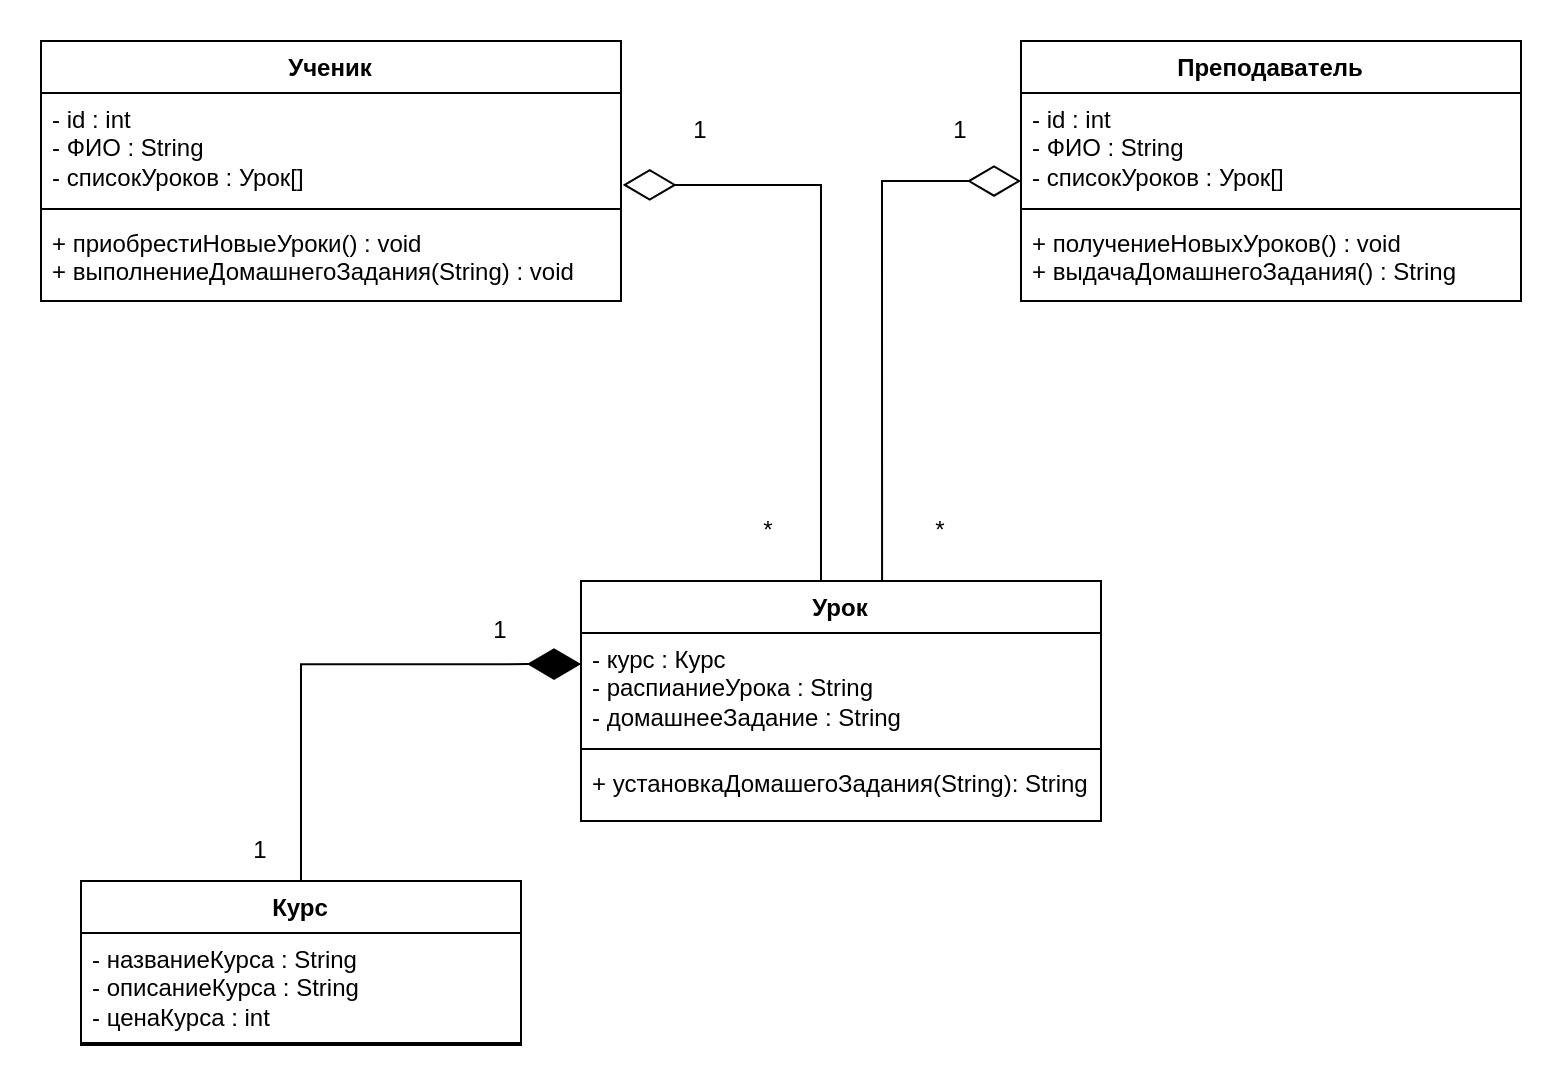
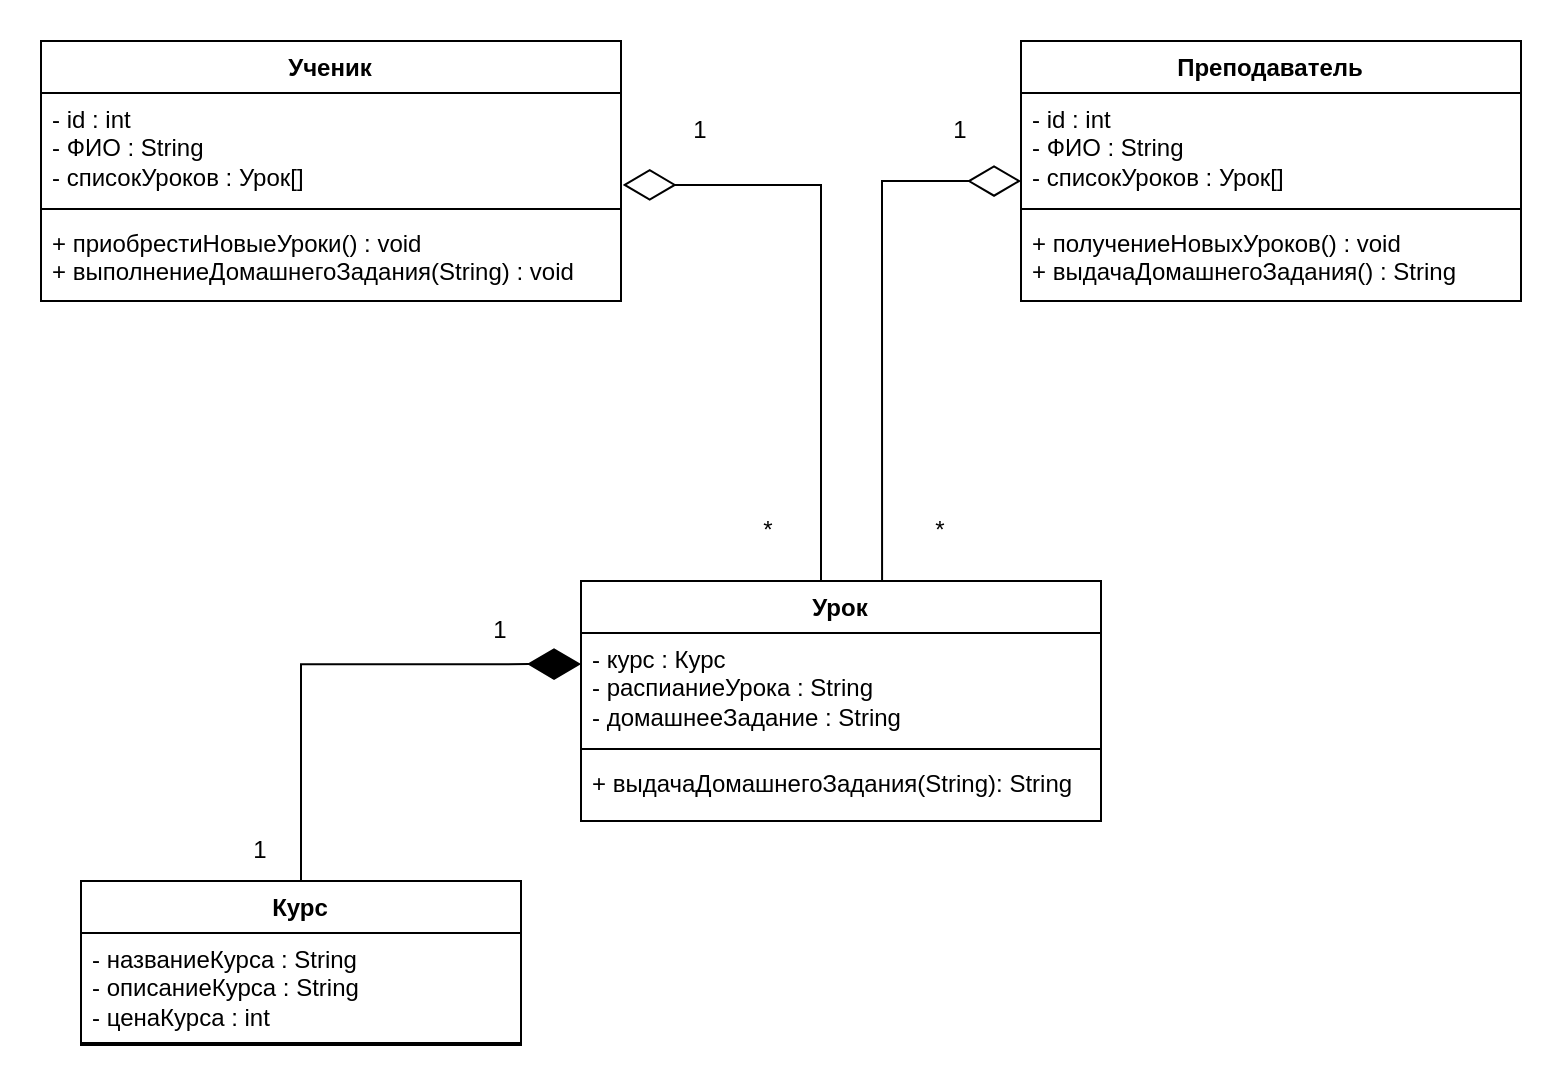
node "+ установкаДомашегоЗадания(String): String": label "+ установкаДомашегоЗадания(String): String" -> "+ выдачаДомашнегоЗадания(String): String"
